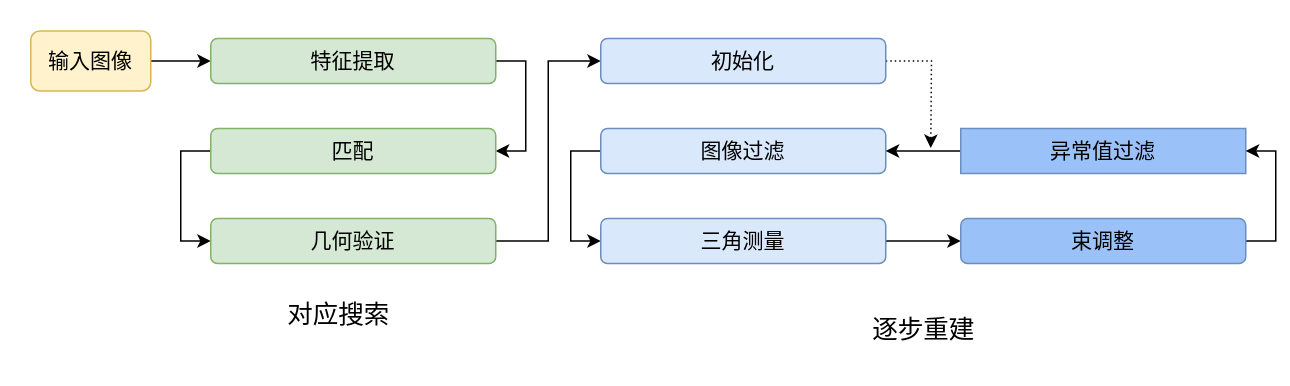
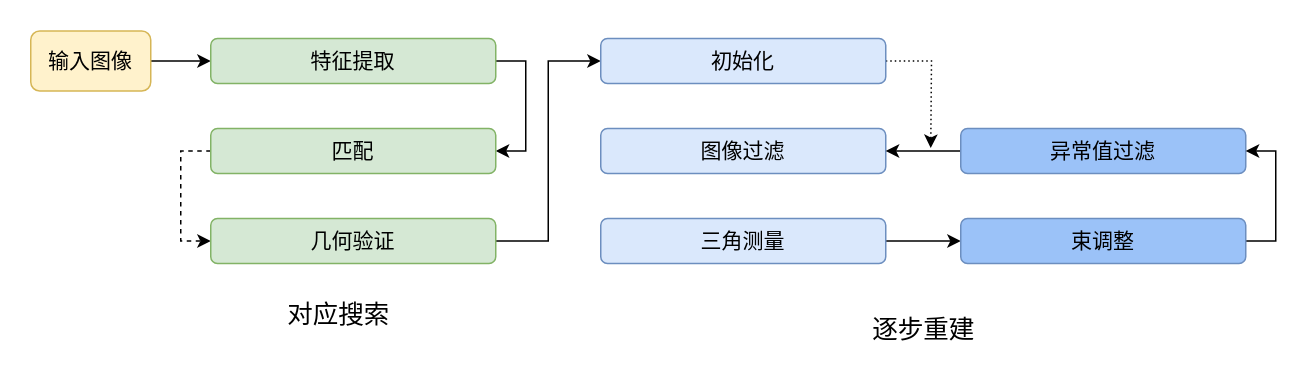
node "异常值过滤": shape rectangle -> rounded rectangle
edge "匹配" -> "几何验证": style solid -> dashed
edge "图像过滤" -> "三角测量": removed
